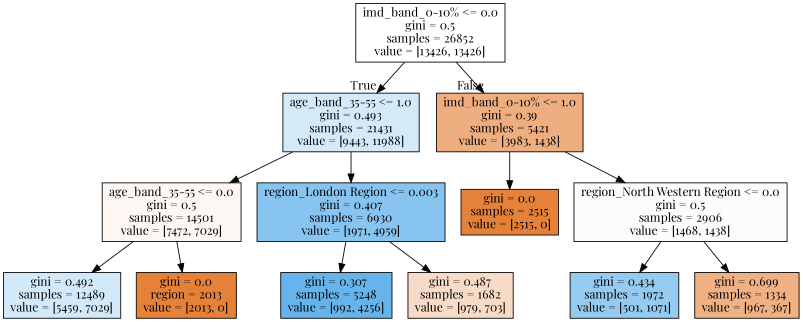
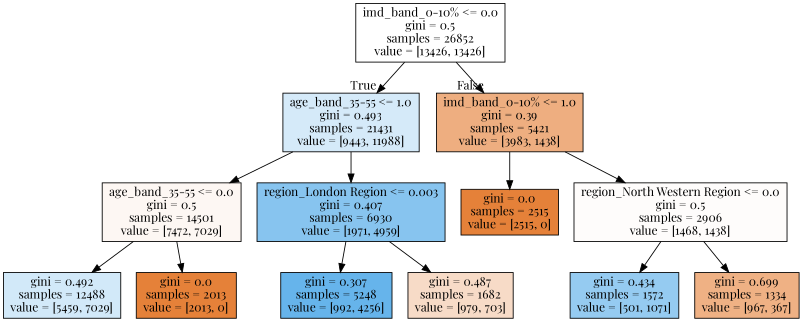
node "gini = 0.492 samples = 12489 value = [5459, 7029]": label "gini = 0.492 samples = 12489 value = [5459, 7029]" -> "gini = 0.492 samples = 12488 value = [5459, 7029]"
node "gini = 0.0 region = 2013 value = [2013, 0]": label "gini = 0.0 region = 2013 value = [2013, 0]" -> "gini = 0.0 samples = 2013 value = [2013, 0]"
node "gini = 0.434 samples = 1972 value = [501, 1071]": label "gini = 0.434 samples = 1972 value = [501, 1071]" -> "gini = 0.434 samples = 1572 value = [501, 1071]"
